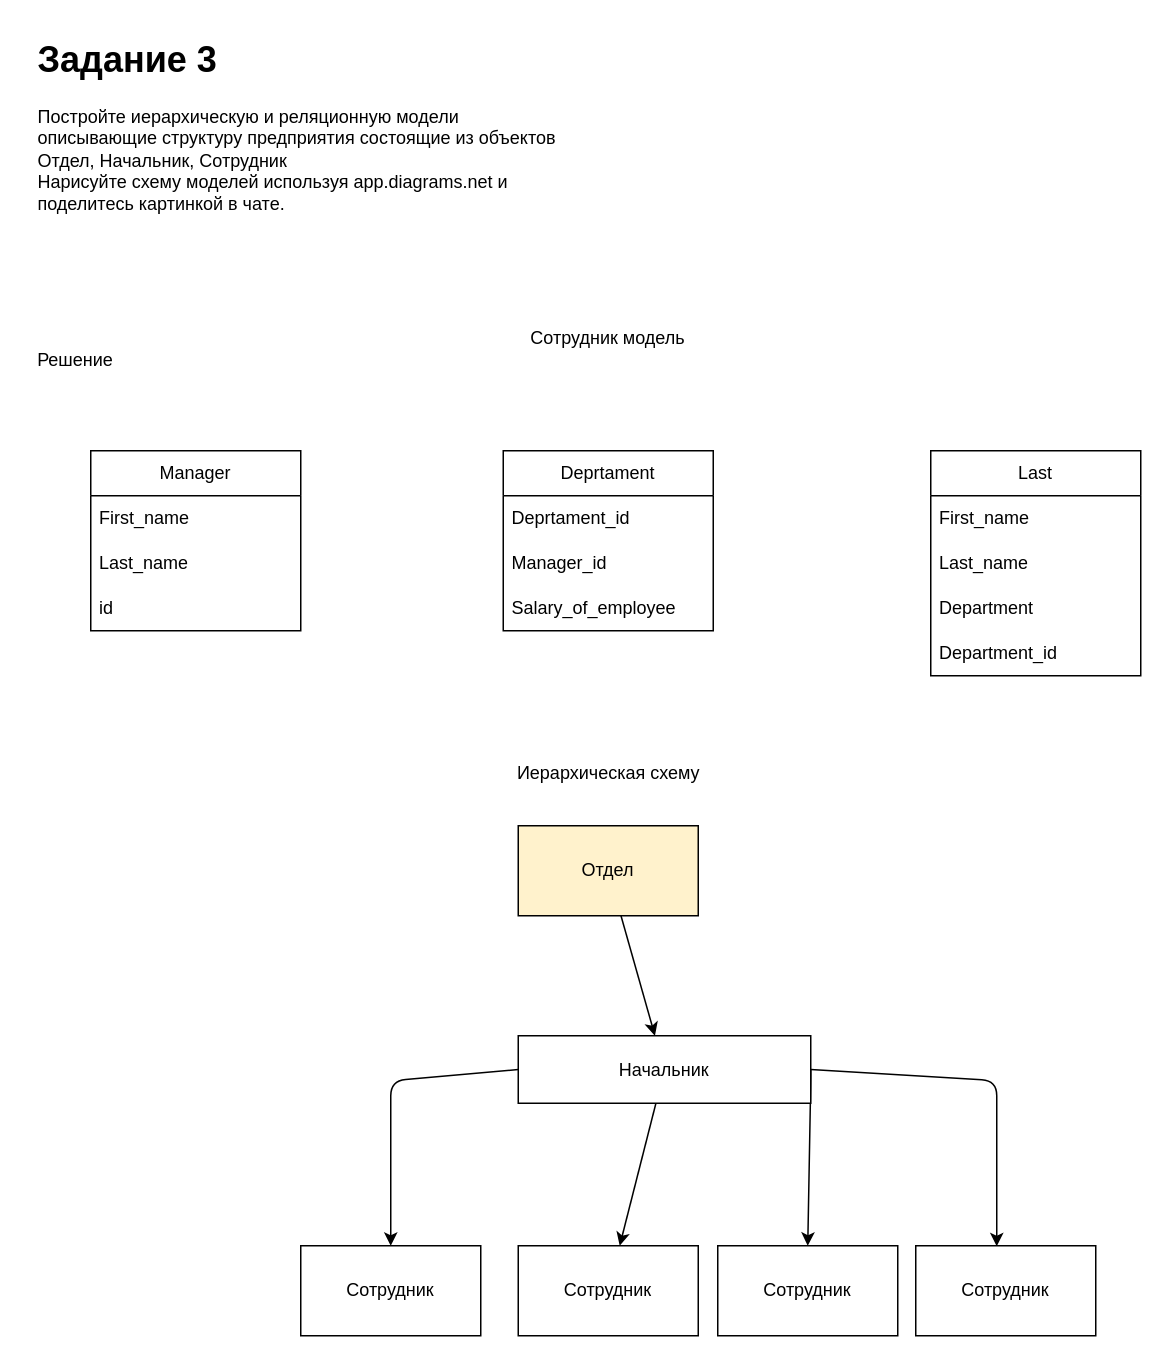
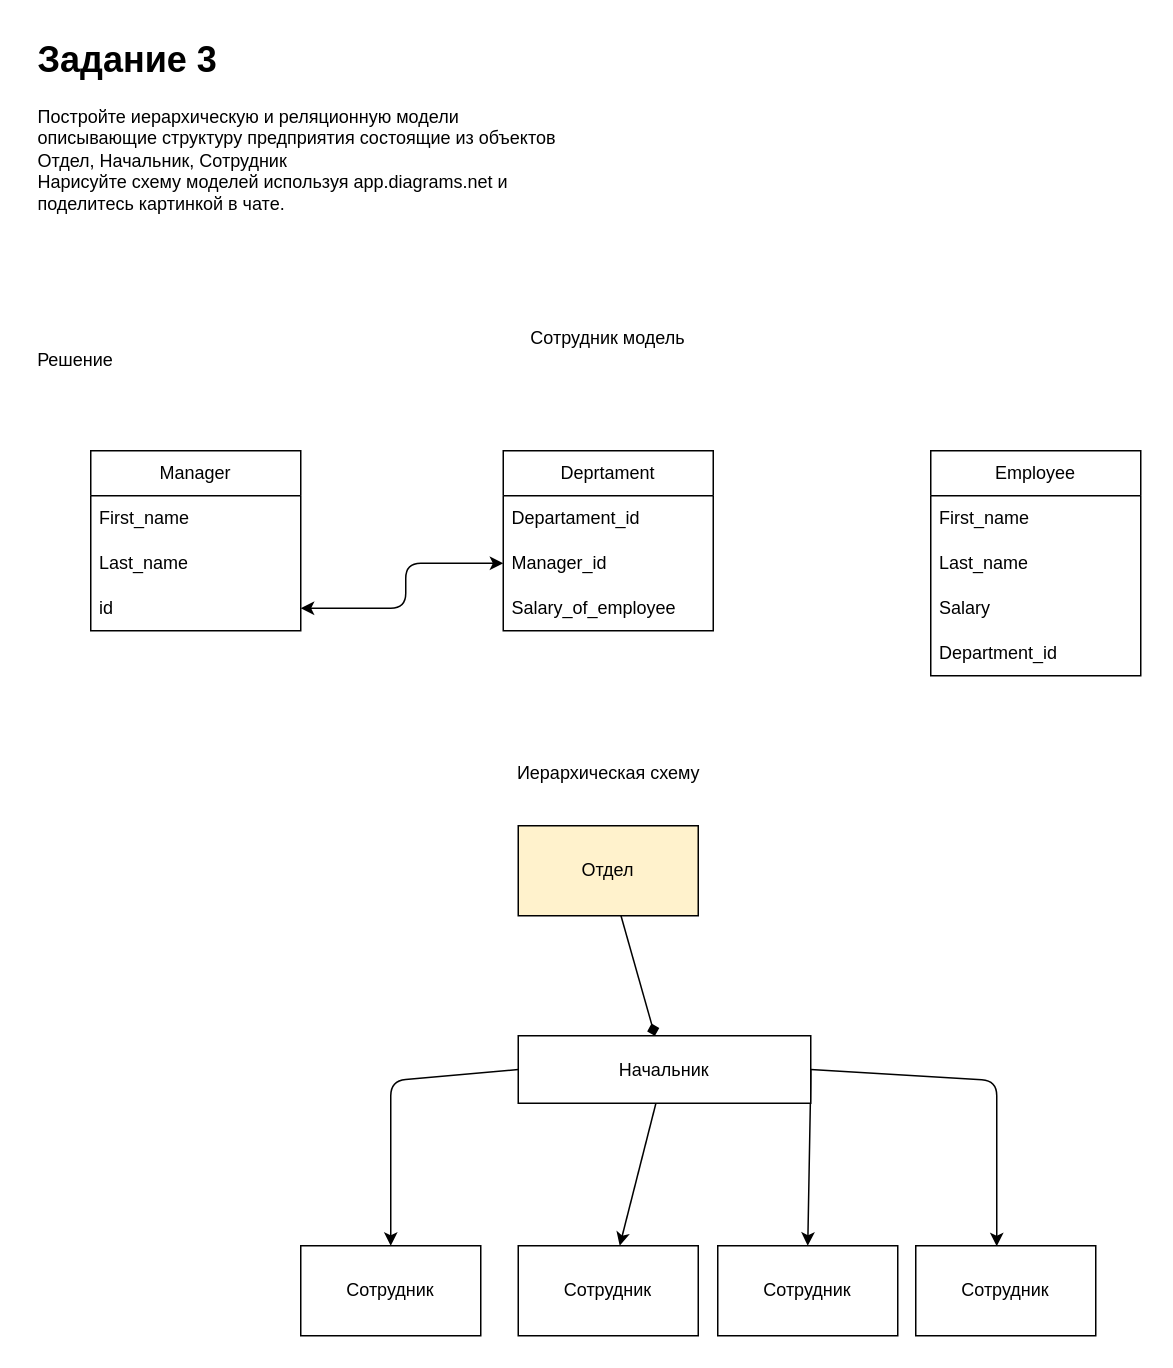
node "Last": label "Last" -> "Employee"
node "Deprtament_id": label "Deprtament_id" -> "Departament_id"
edge "Manager_id" -- "id": added
node "Department": label "Department" -> "Salary"
edge "Отдел" -> "Начальник": arrowhead classic -> diamond
